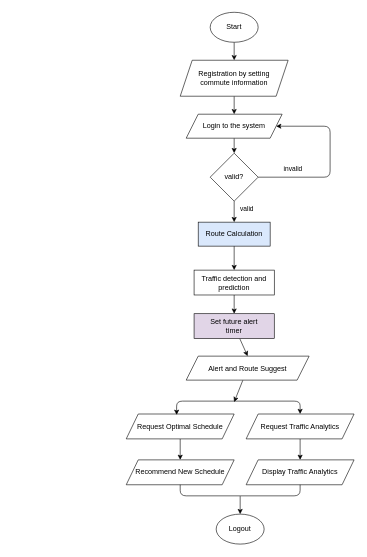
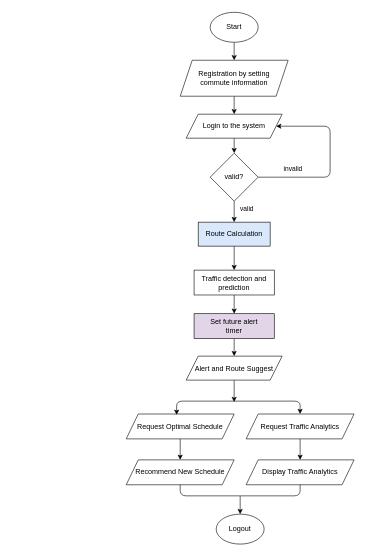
node "Alert and Route Suggest": size 123x24 -> 96x24
